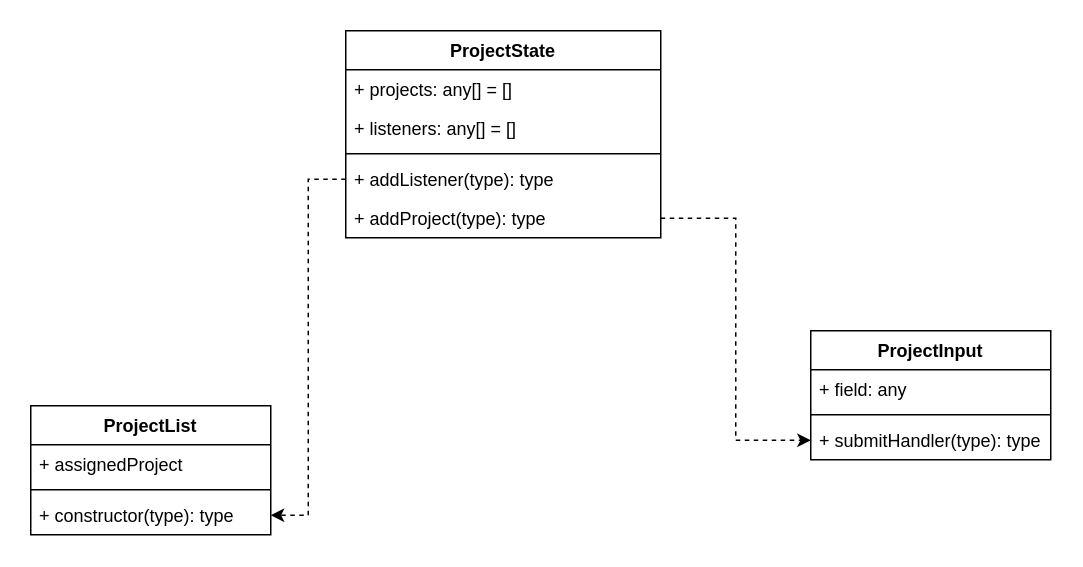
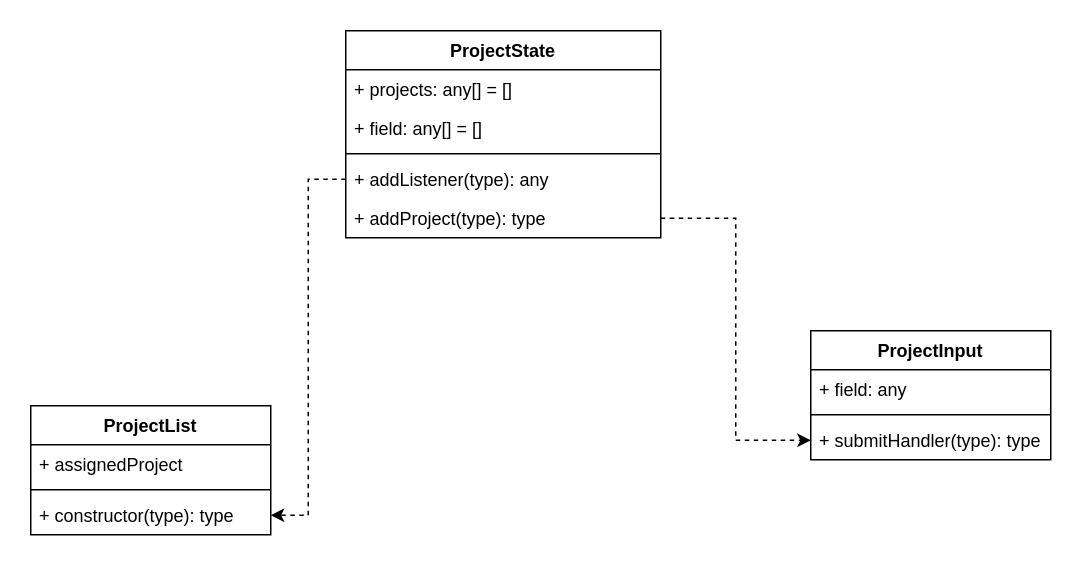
node "+ listeners: any[] = []": label "+ listeners: any[] = []" -> "+ field: any[] = []"
node "+ addListener(type): type": label "+ addListener(type): type" -> "+ addListener(type): any"
